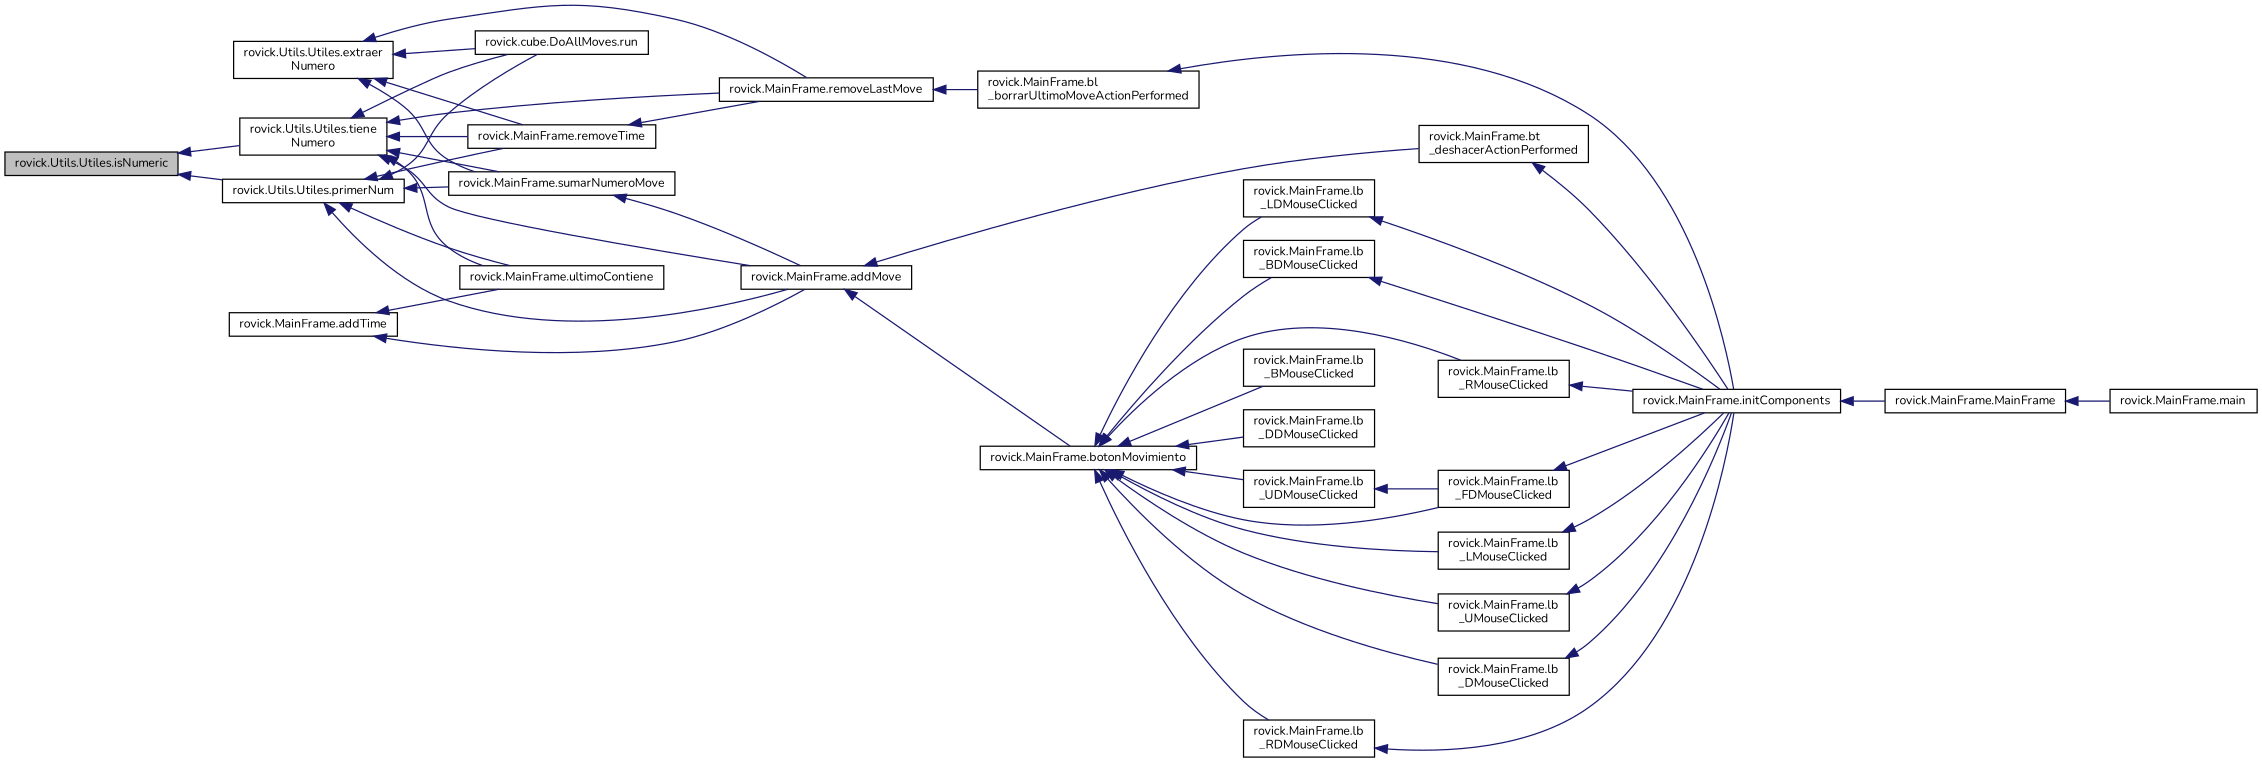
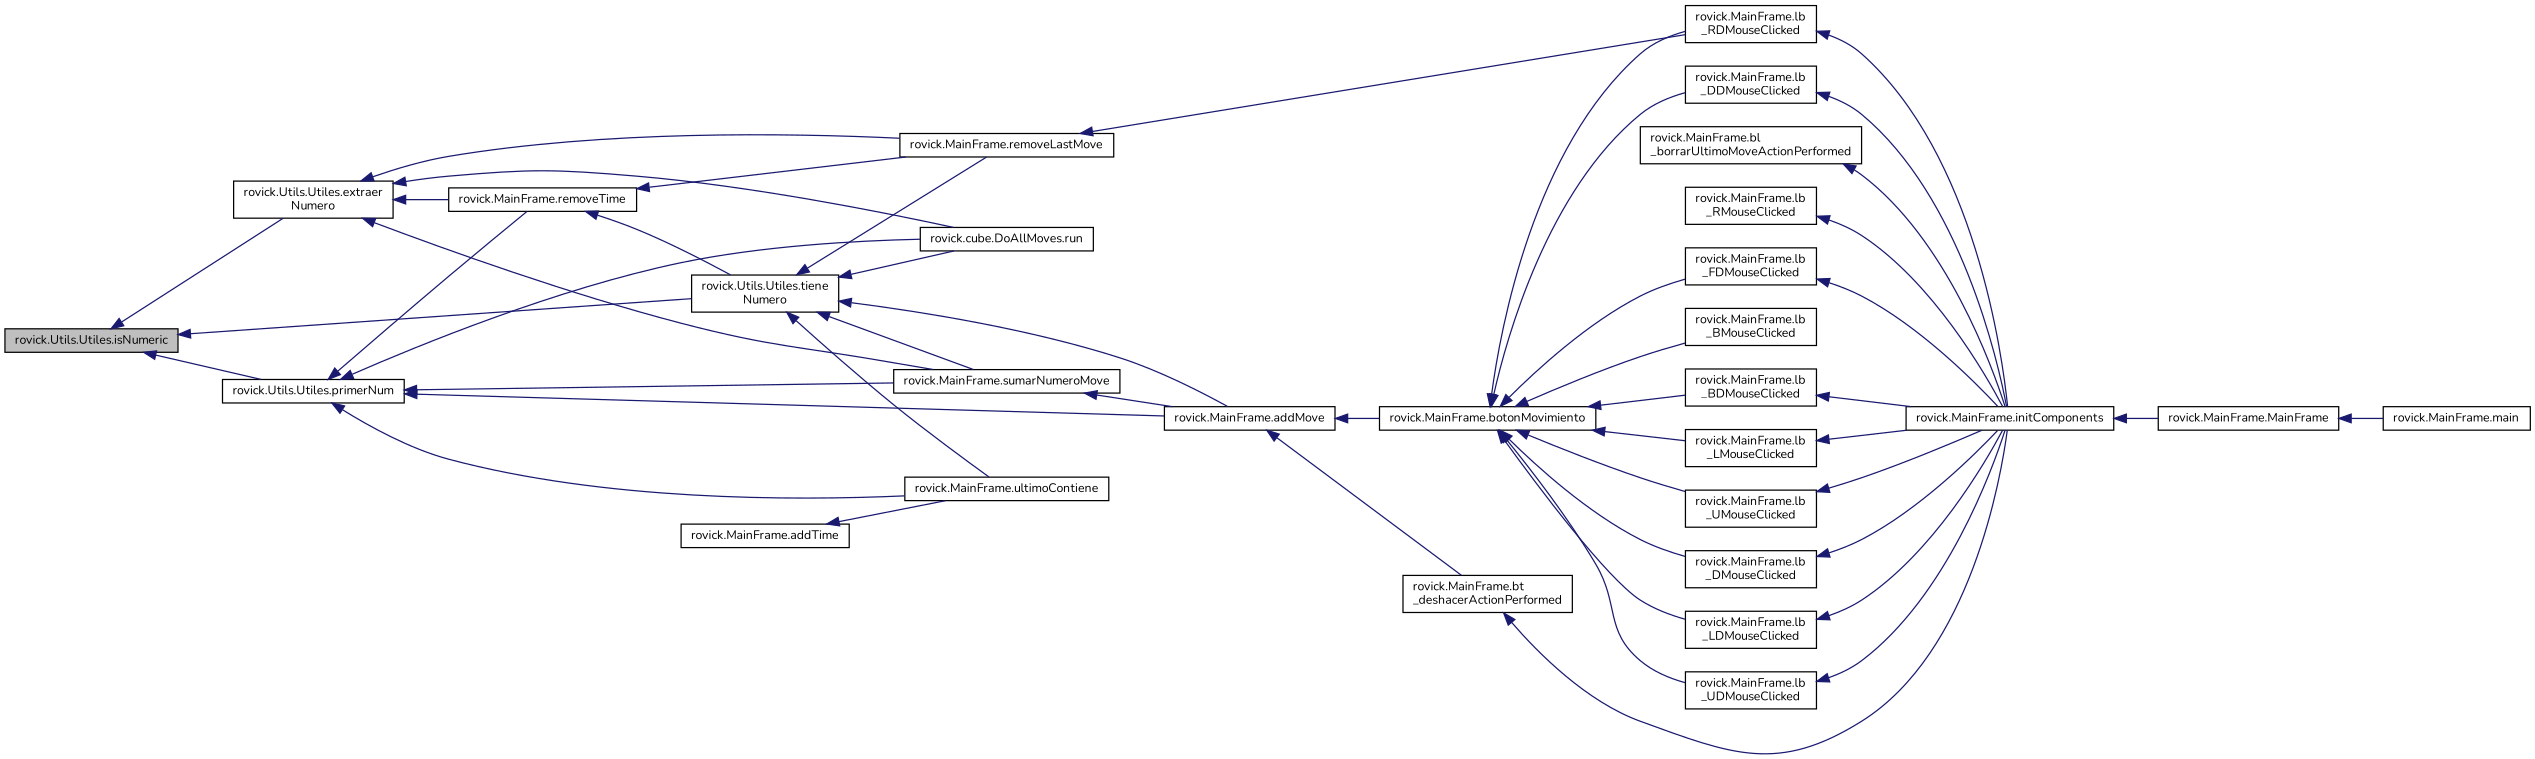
edge "rovick.MainFrame.bl _borrarUltimoMoveActionPerformed" -> "rovick.MainFrame.removeLastMove": now "rovick.MainFrame.lb _RDMouseClicked" -> "rovick.MainFrame.removeLastMove"
edge "rovick.MainFrame.removeTime" -> "rovick.Utils.Utiles.tiene Numero": reversed
edge "rovick.MainFrame.initComponents" -> "rovick.MainFrame.lb _DDMouseClicked": added
edge "rovick.Utils.Utiles.extraer Numero" -> "rovick.Utils.Utiles.isNumeric": added
edge "rovick.MainFrame.lb _RMouseClicked" -> "rovick.MainFrame.botonMovimiento": removed
edge "rovick.MainFrame.addMove" -> "rovick.MainFrame.addTime": removed
edge "rovick.MainFrame.lb _FDMouseClicked" -> "rovick.MainFrame.lb _UDMouseClicked": now "rovick.MainFrame.initComponents" -> "rovick.MainFrame.lb _UDMouseClicked"
